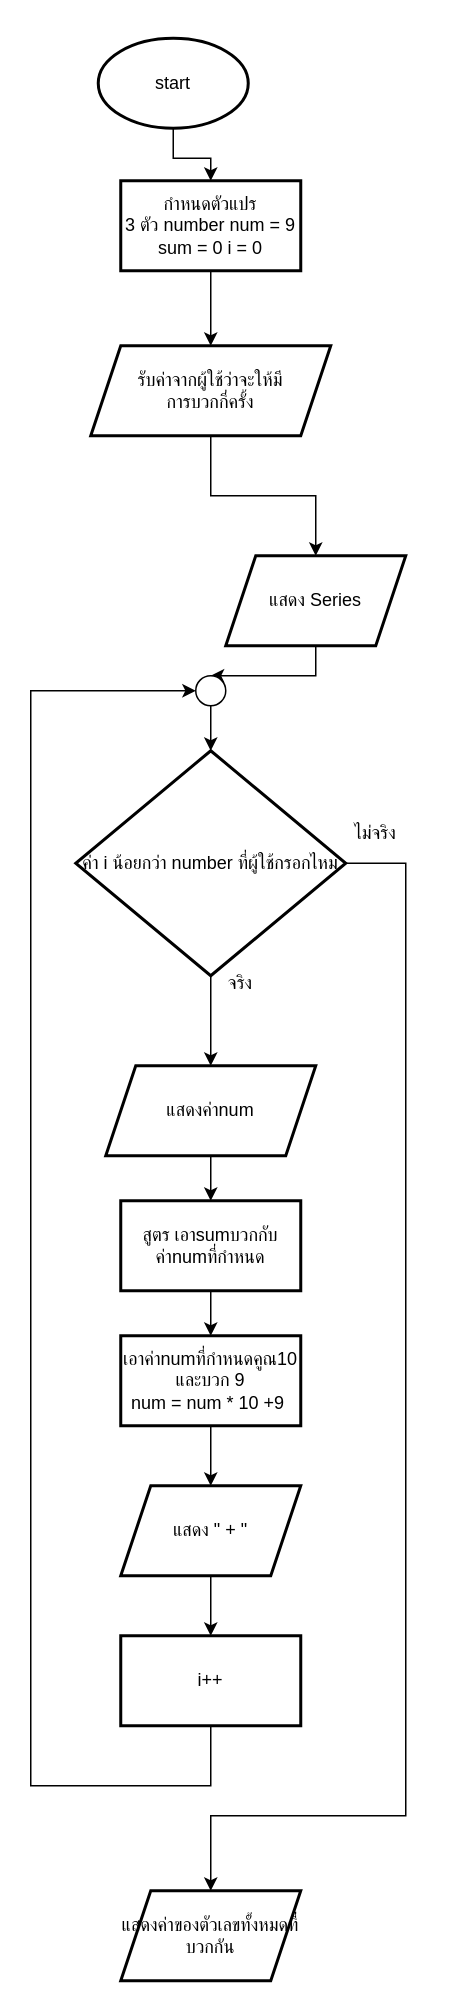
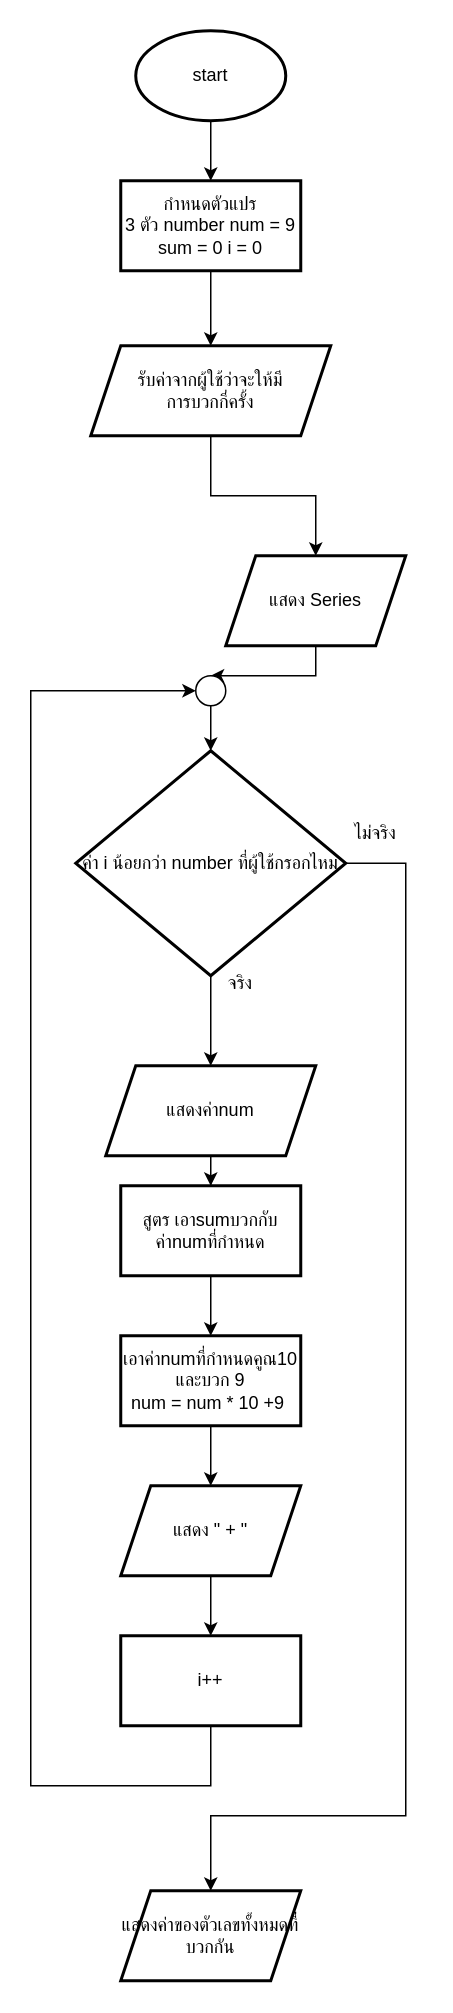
node "start": moved (173, 83) -> (211, 76)
node "สูตร เอาsumบวกกับค่าnumที่กำหนด": moved (211, 1246) -> (211, 1231)
